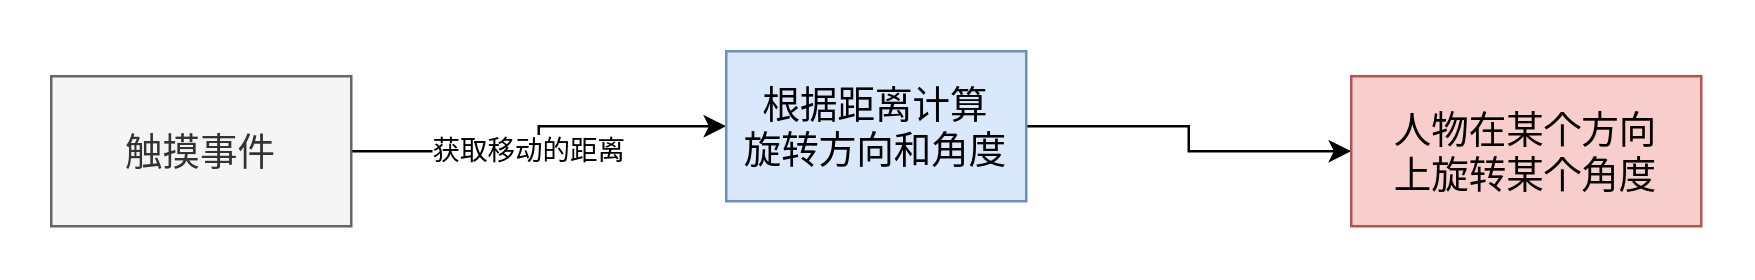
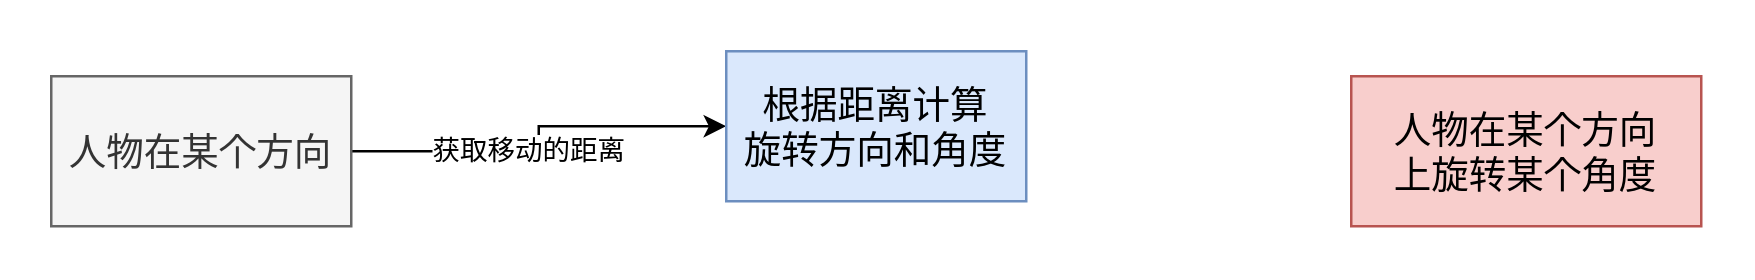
edge "根据距离计算 旋转方向和角度" -> "人物在某个方向 上旋转某个角度": removed
node "触摸事件": label "触摸事件" -> "人物在某个方向"
